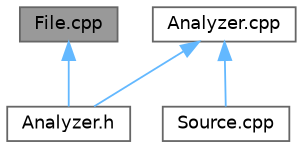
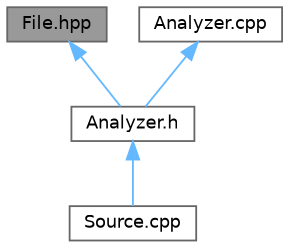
node "File.cpp": label "File.cpp" -> "File.hpp"
edge "Source.cpp" -> "Analyzer.cpp": now "Source.cpp" -> "Analyzer.h"
